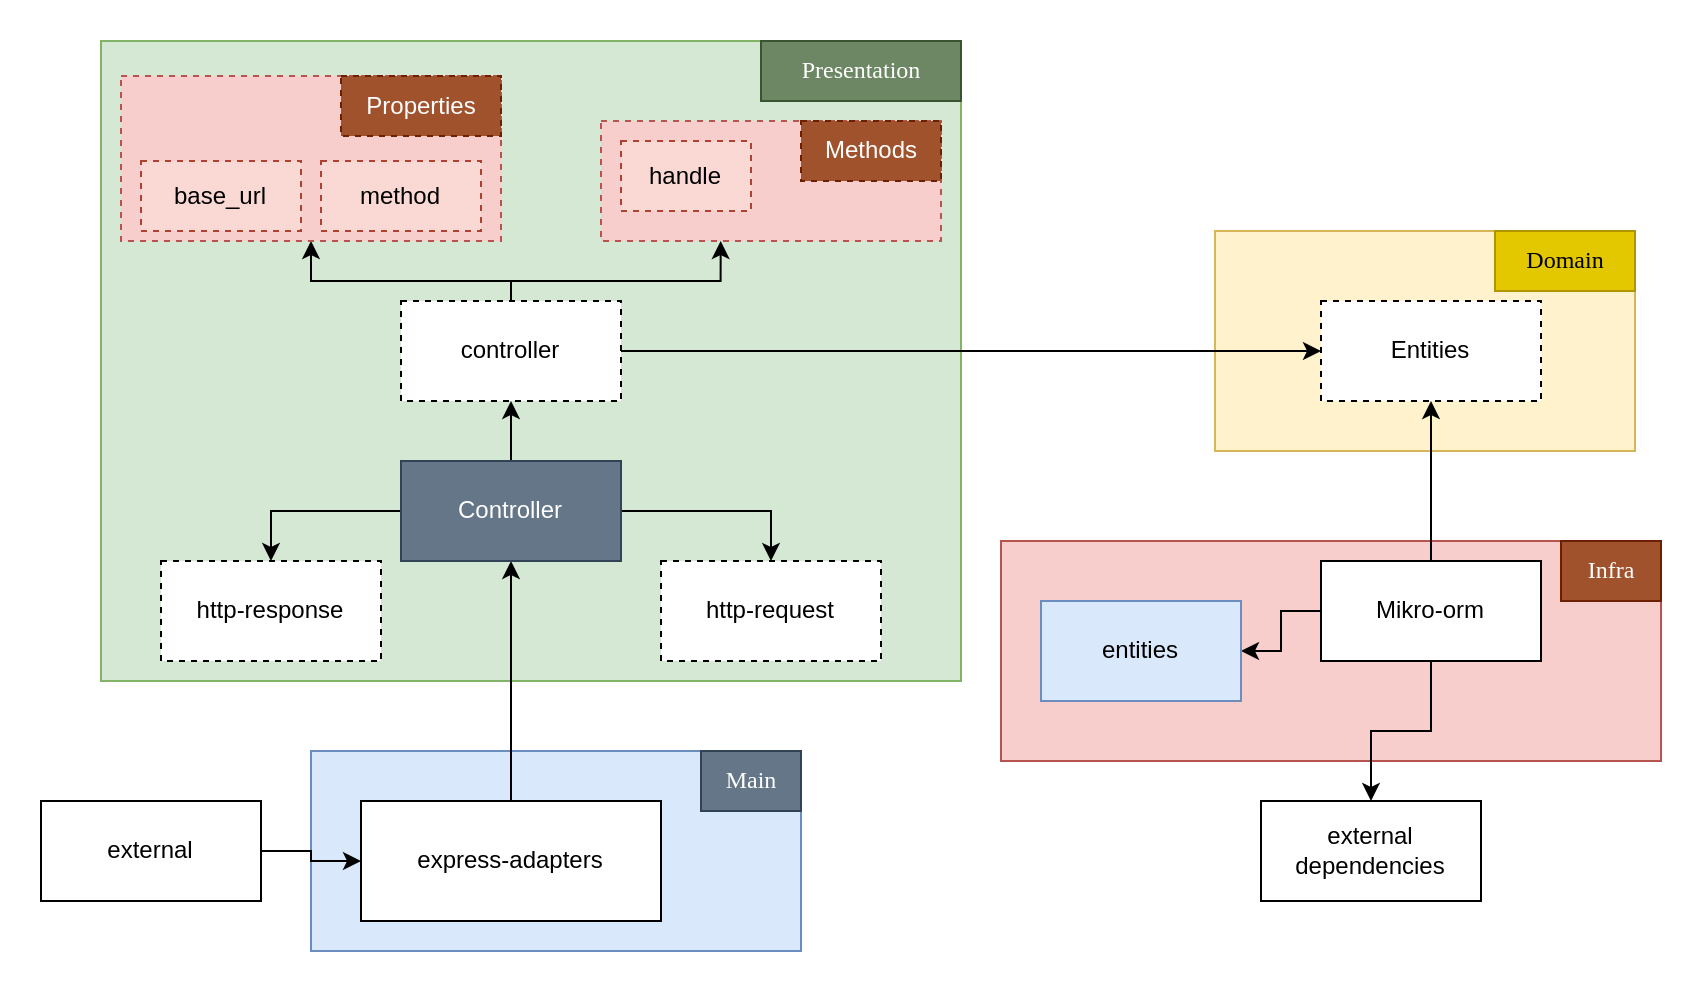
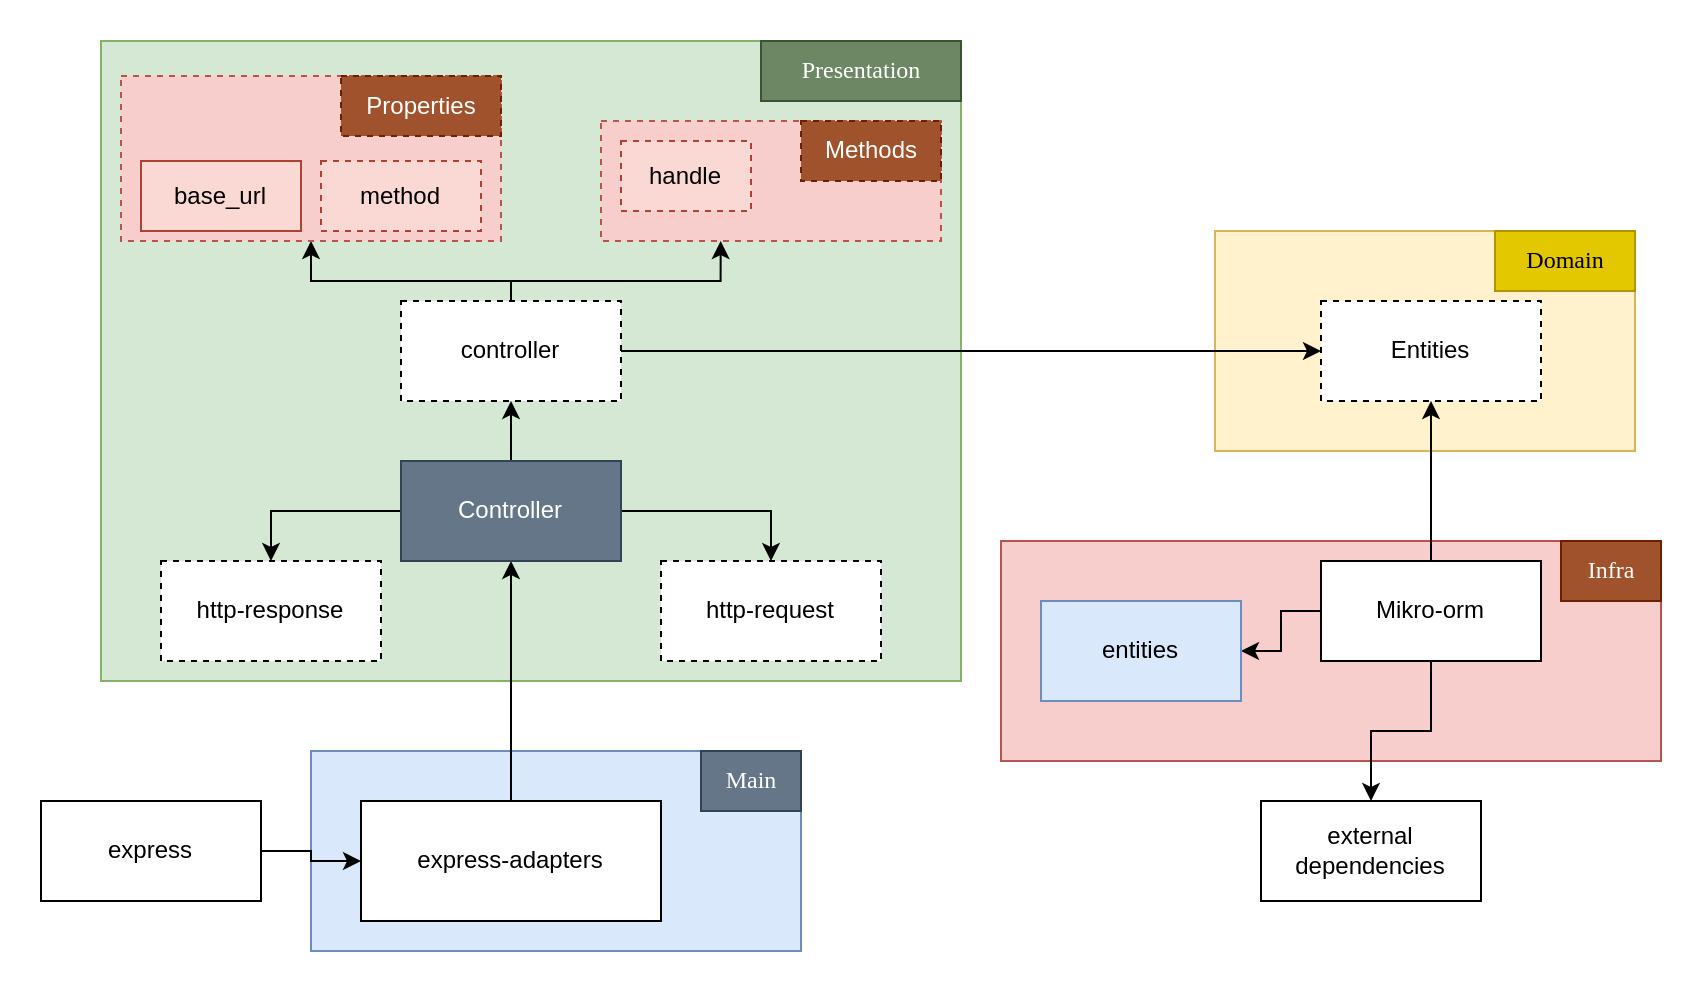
node "base_url": style dashed -> solid
node "external": label "external" -> "express"
